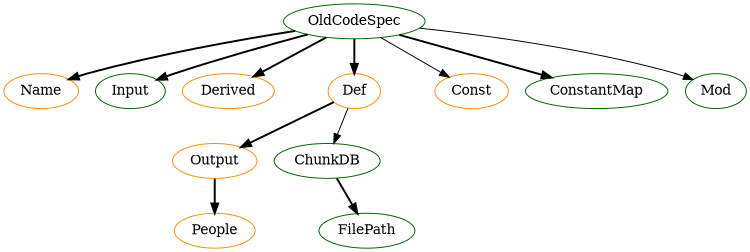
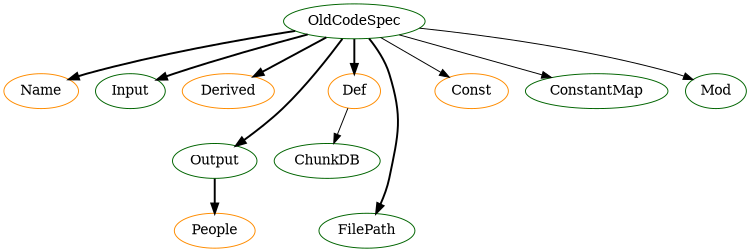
edge "OldCodeSpec" -> "ConstantMap": style bold -> solid
edge "Def" -> "Output": now "OldCodeSpec" -> "Output"
node "Output": color darkorange -> darkgreen
edge "ChunkDB" -> "FilePath": now "OldCodeSpec" -> "FilePath"
